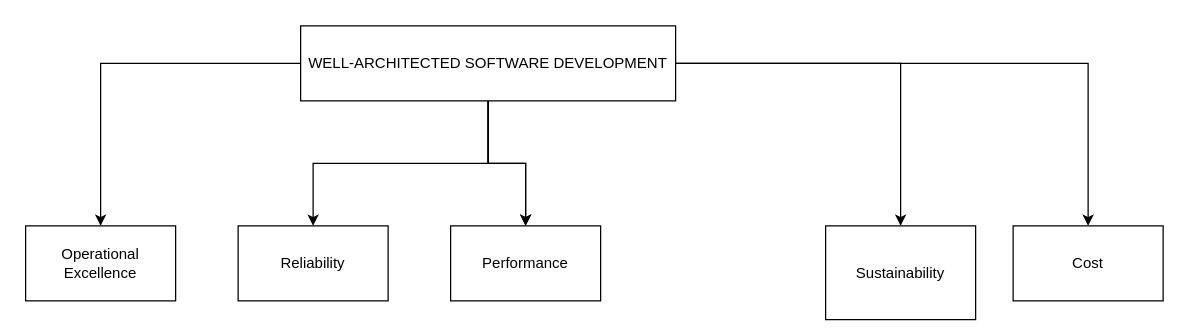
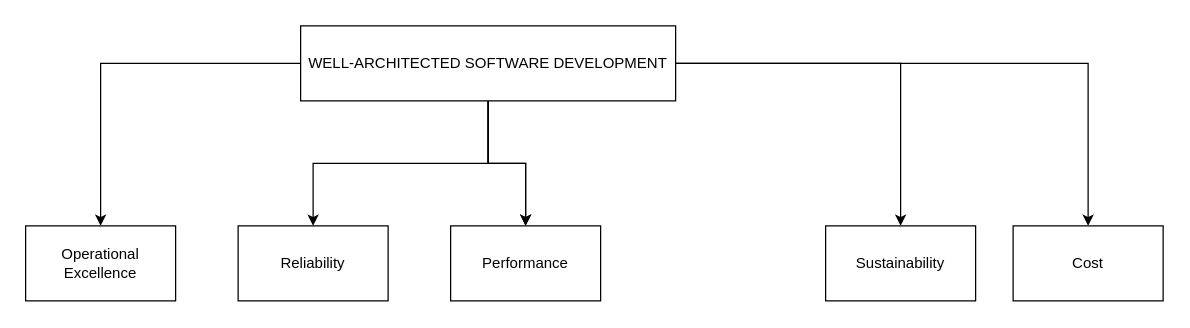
node "Sustainability": size 150x94 -> 150x75
